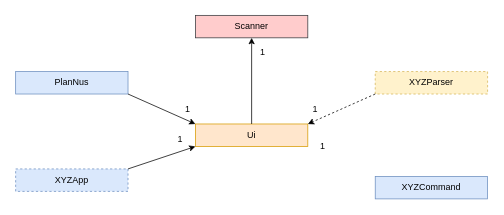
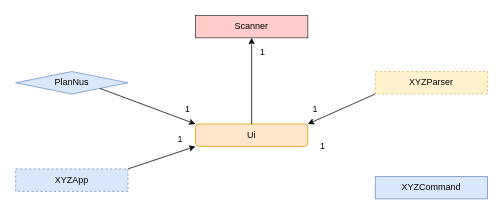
node "PlanNus": shape rectangle -> diamond
edge "XYZParser" -> "Ui": style dashed -> solid
node "Ui": shape rectangle -> rounded rectangle
